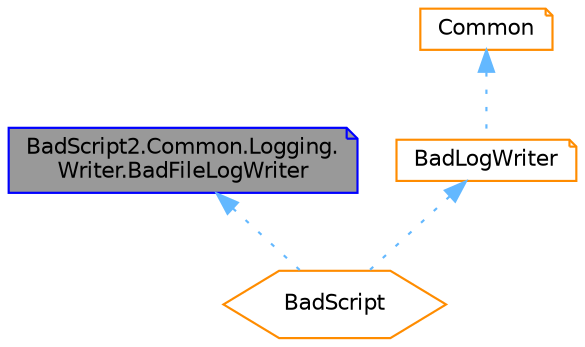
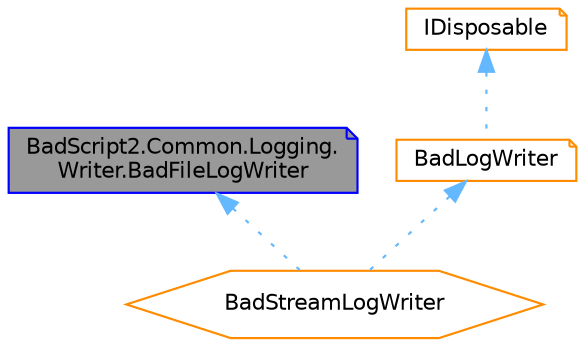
node "Common": label "Common" -> "IDisposable"
node "BadScript": label "BadScript" -> "BadStreamLogWriter"
